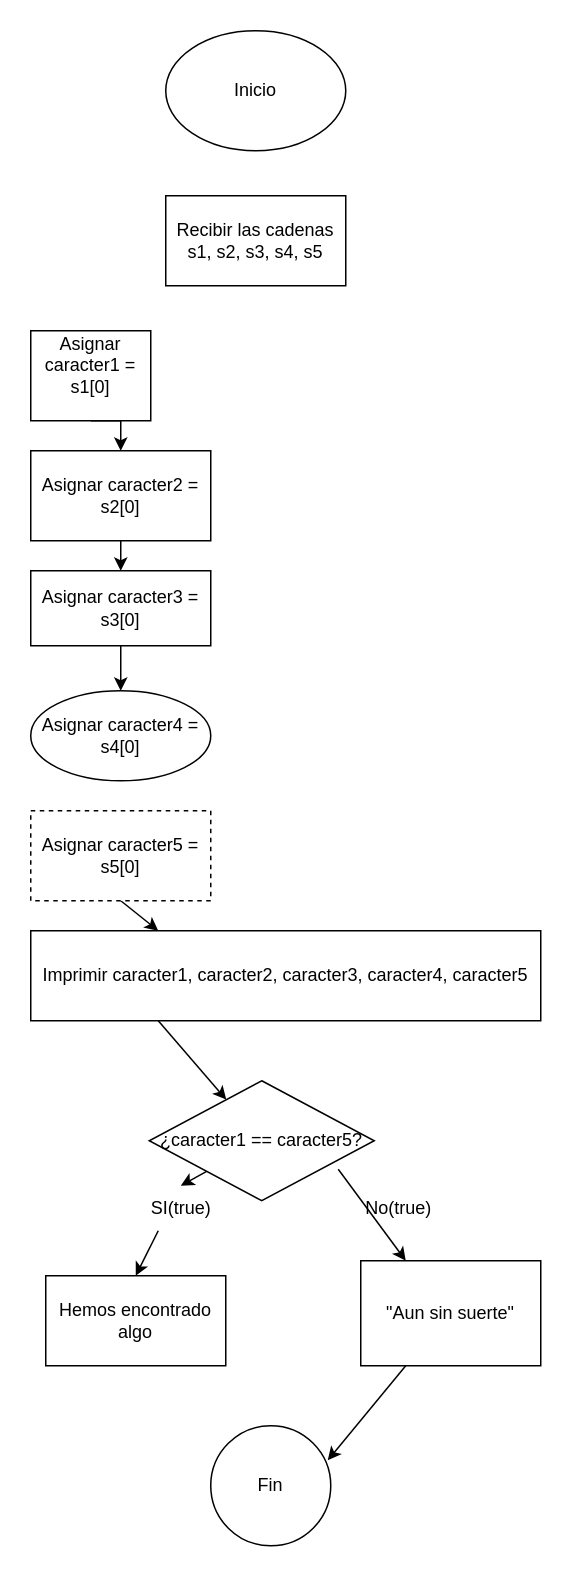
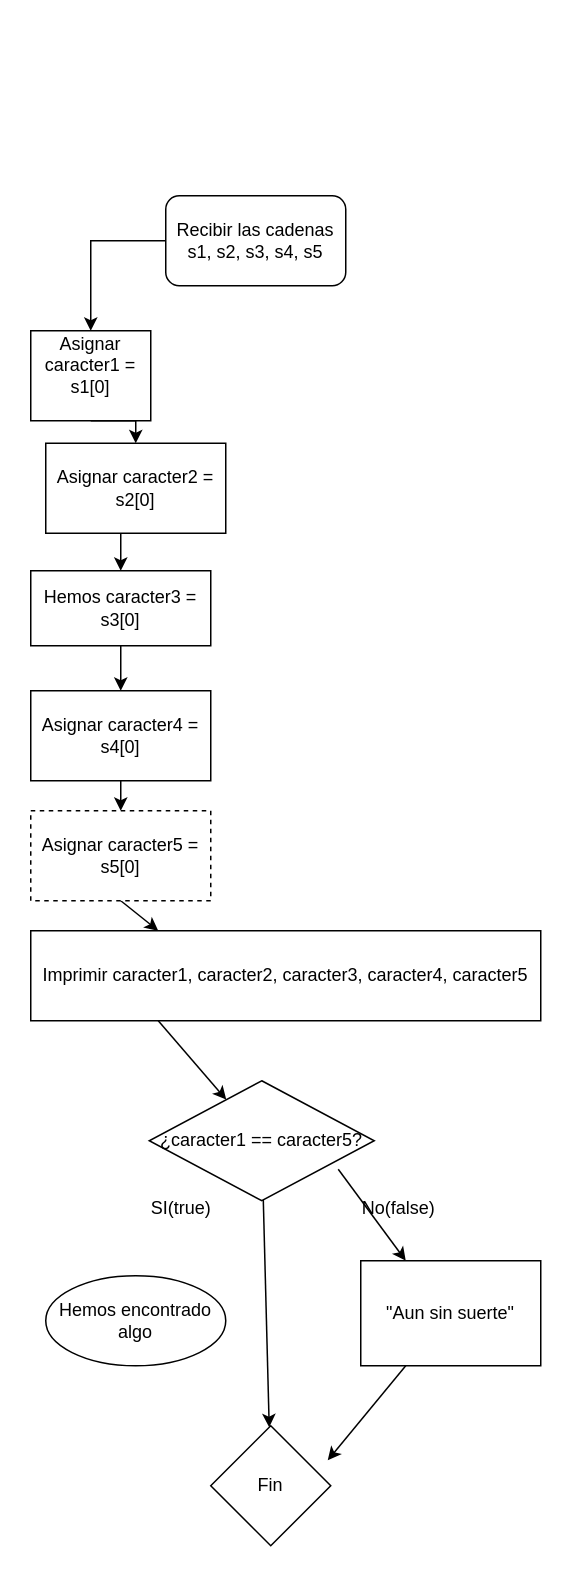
node "Inicio": removed
node "Recibir las cadenas s1, s2, s3, s4, s5": shape rectangle -> rounded rectangle
edge "Recibir las cadenas s1, s2, s3, s4, s5" -> "Asignar caracter1 = s1[0]": added
node "Asignar caracter2 = s2[0]": moved (121, 496) -> (136, 488)
node "Asignar caracter3 = s3[0]": label "Asignar caracter3 = s3[0]" -> "Hemos caracter3 = s3[0]"
node "Asignar caracter4 = s4[0]": shape ellipse -> rectangle
edge "Asignar caracter4 = s4[0]" -> "Asignar caracter5 = s5[0]": added
edge "¿caracter1 == caracter5?" -> "SI(true)": now "¿caracter1 == caracter5?" -> "Fin"
node "No(true)": label "No(true)" -> "No(false)"
edge "SI(true)" -> "Hemos encontrado algo": removed
node "Hemos encontrado algo": shape rectangle -> ellipse
node "Fin": shape ellipse -> diamond
